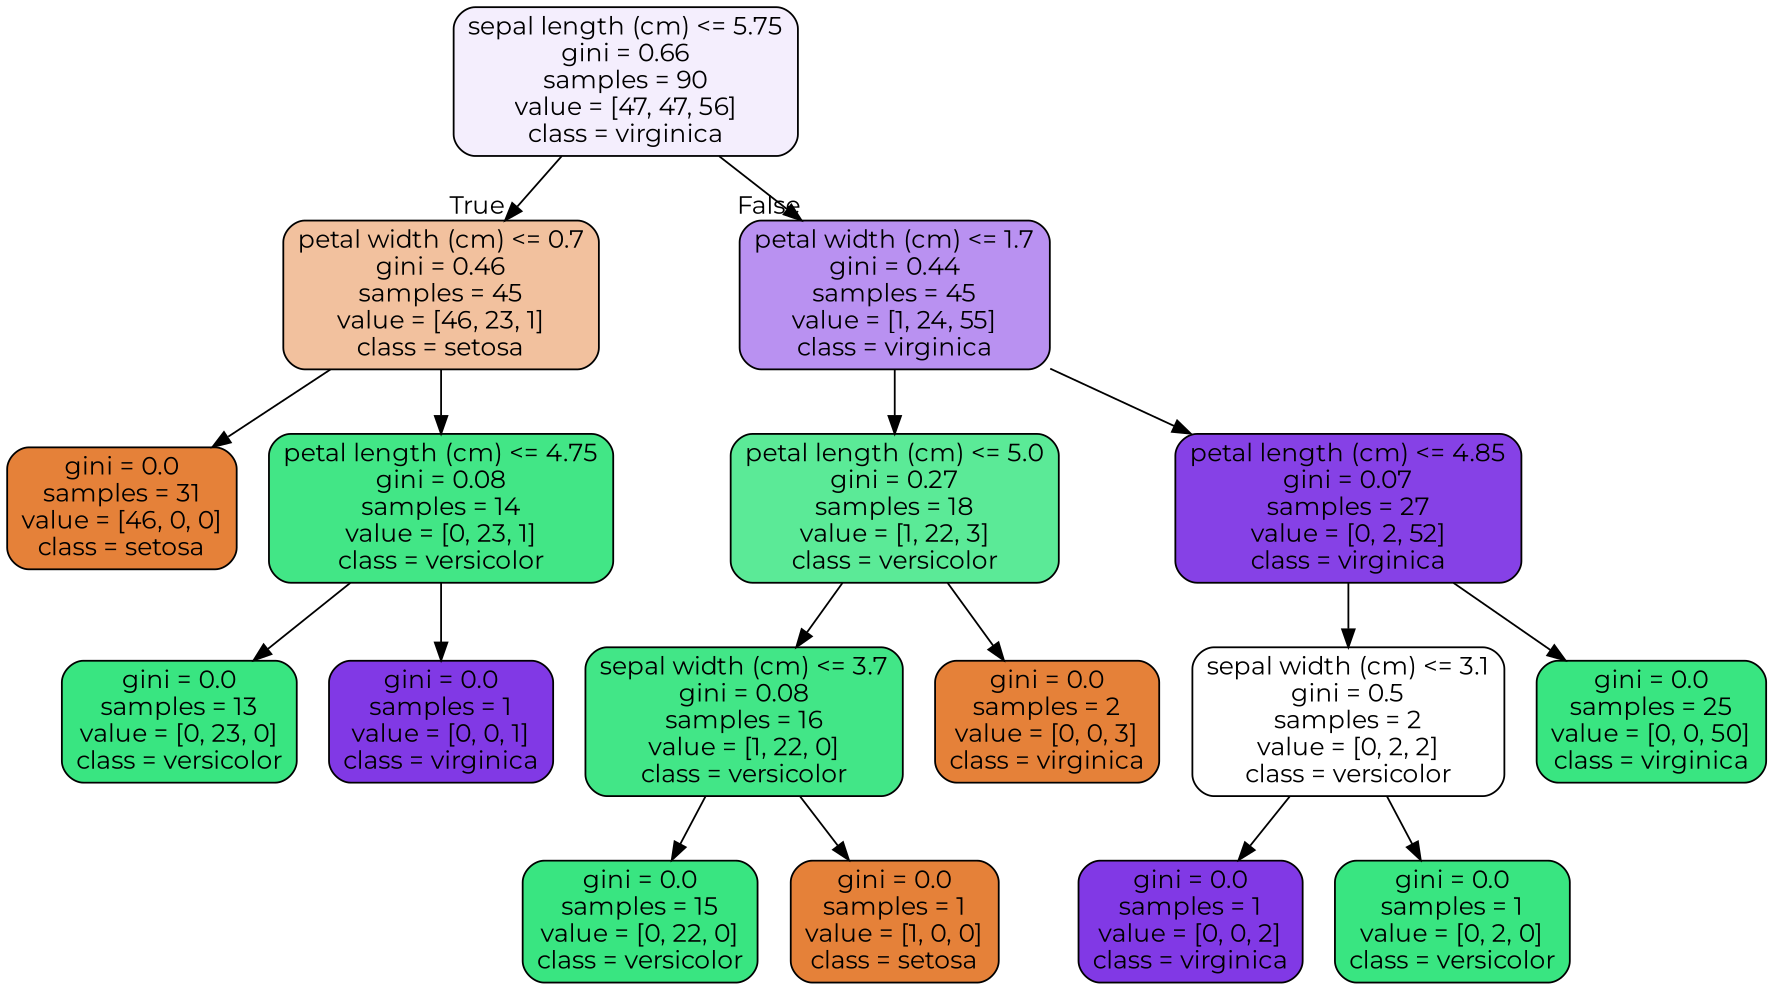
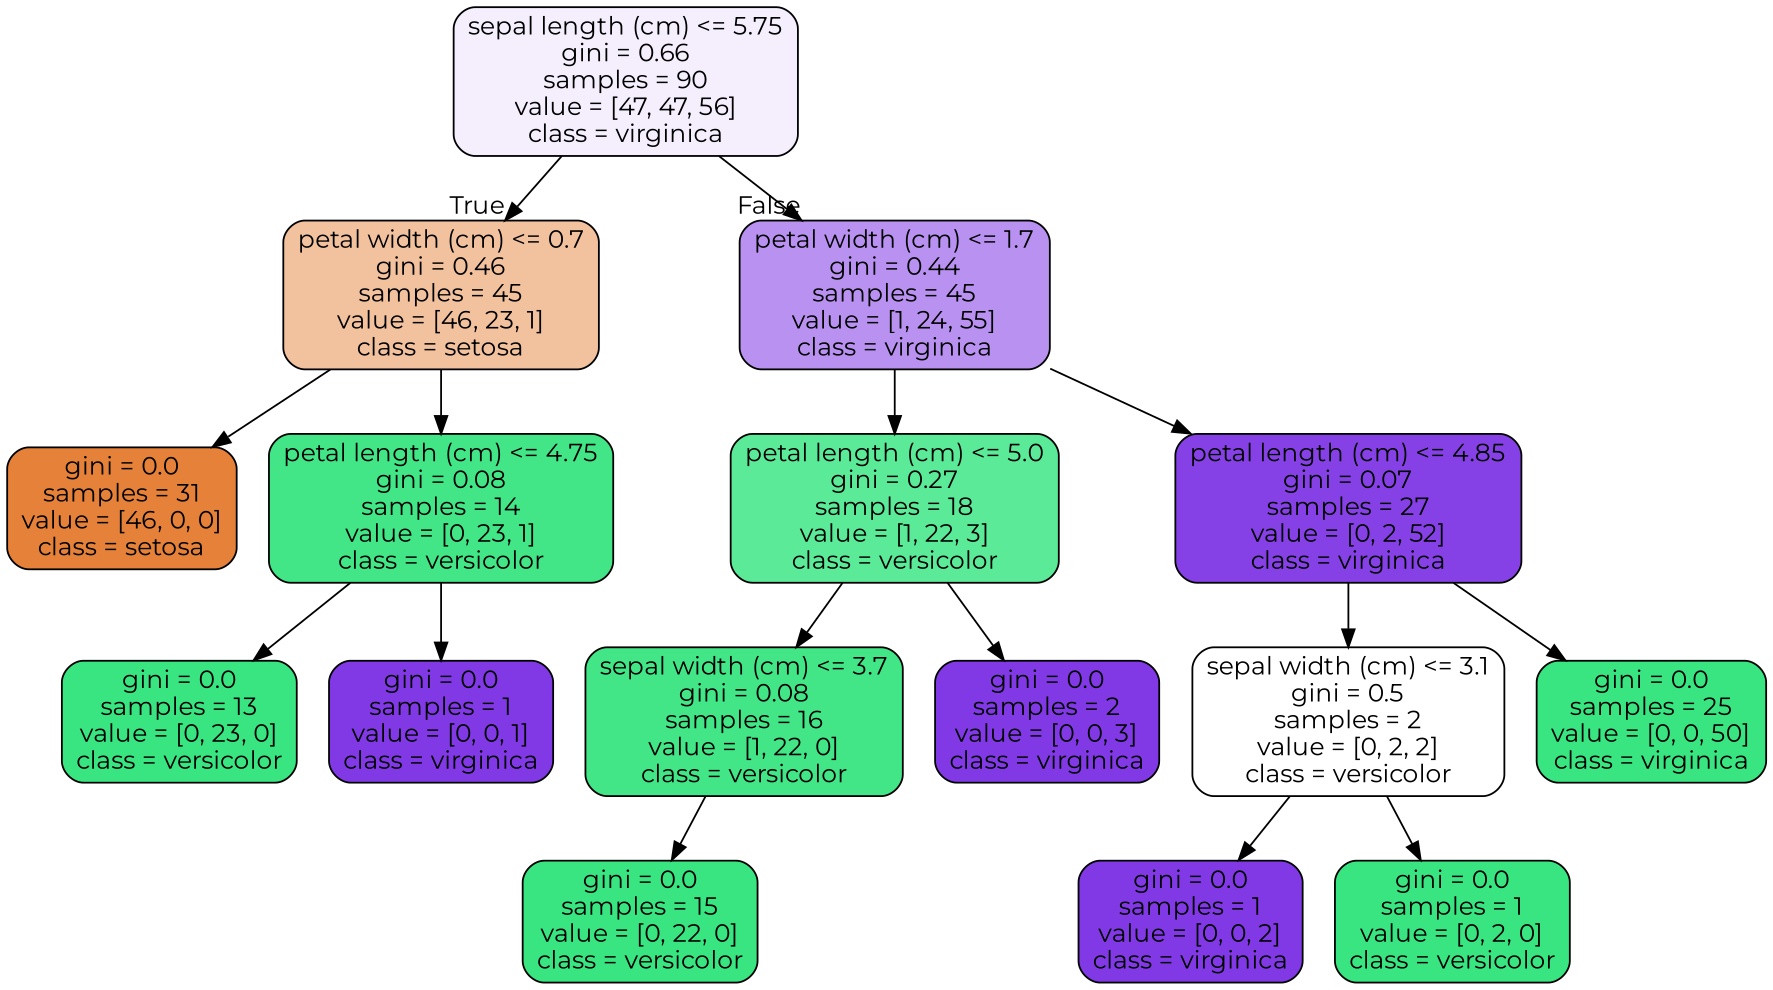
node "gini = 0.0 samples = 2 value = [0, 0, 3] class = virginica": fillcolor #e58139 -> #8139e5
node "gini = 0.0 samples = 1 value = [1, 0, 0] class = setosa": removed
